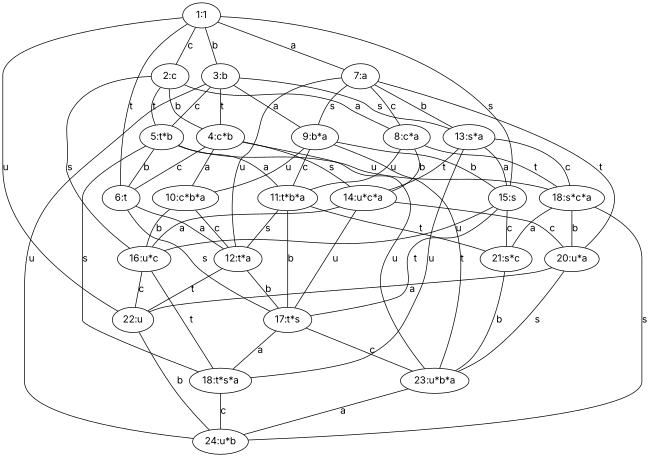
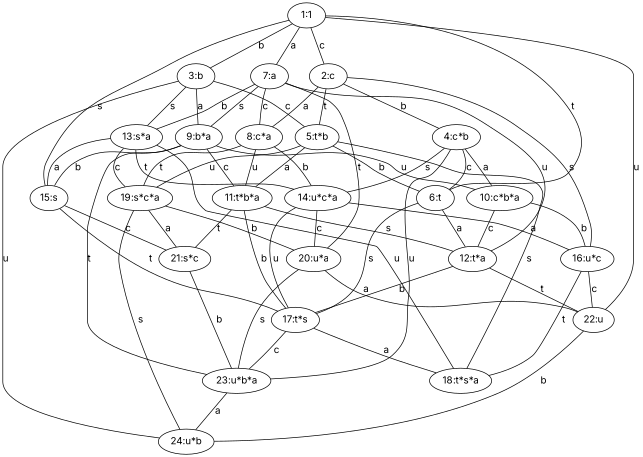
edge "3:b" -- "4:c*b": removed, label "t"
node "18:s*c*a": label "18:s*c*a" -> "19:s*c*a"
edge "15:s" -- "16:u*c": removed, label "u"
edge "18:t*s*a" -- "24:u*b": removed, label "c"
